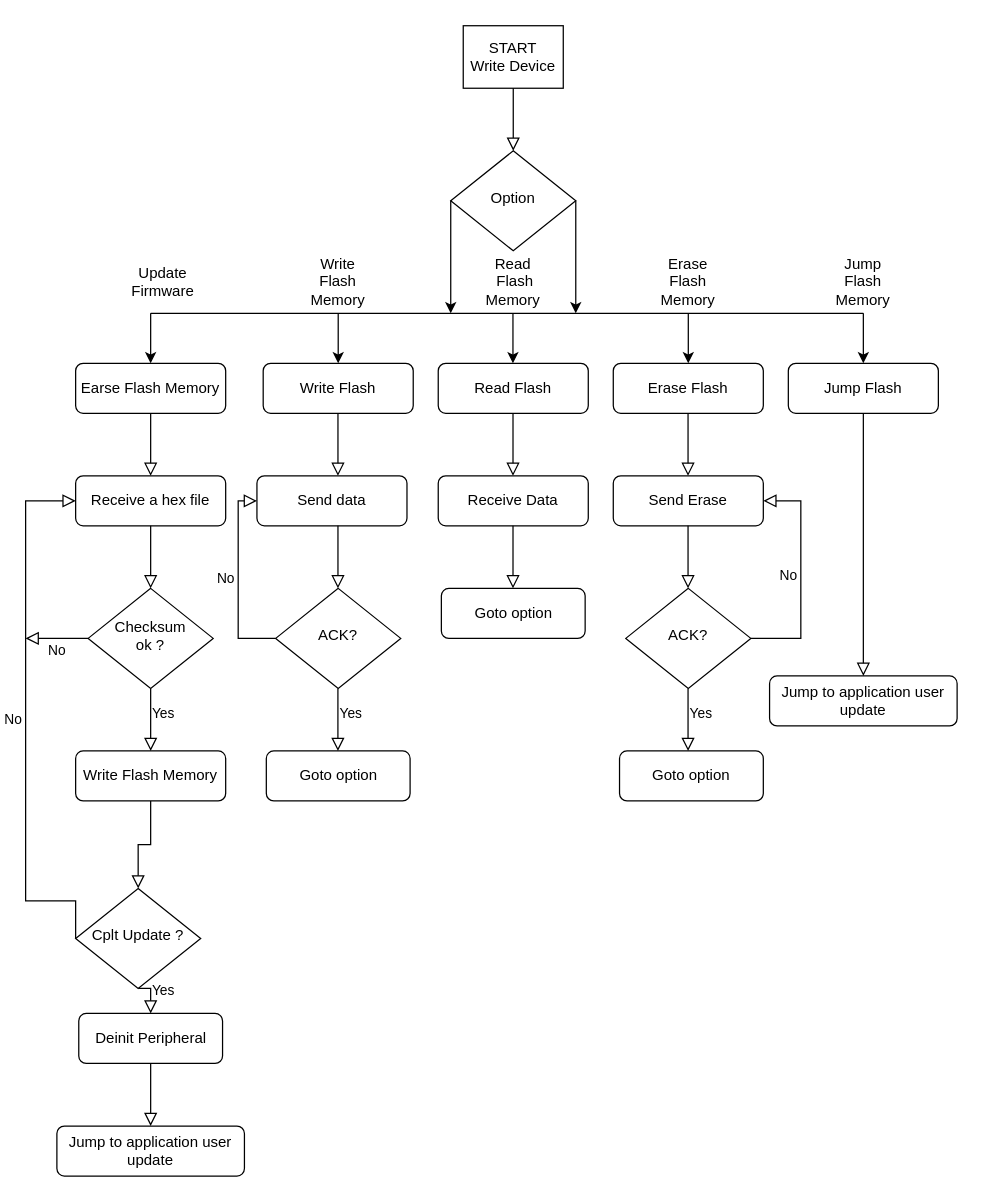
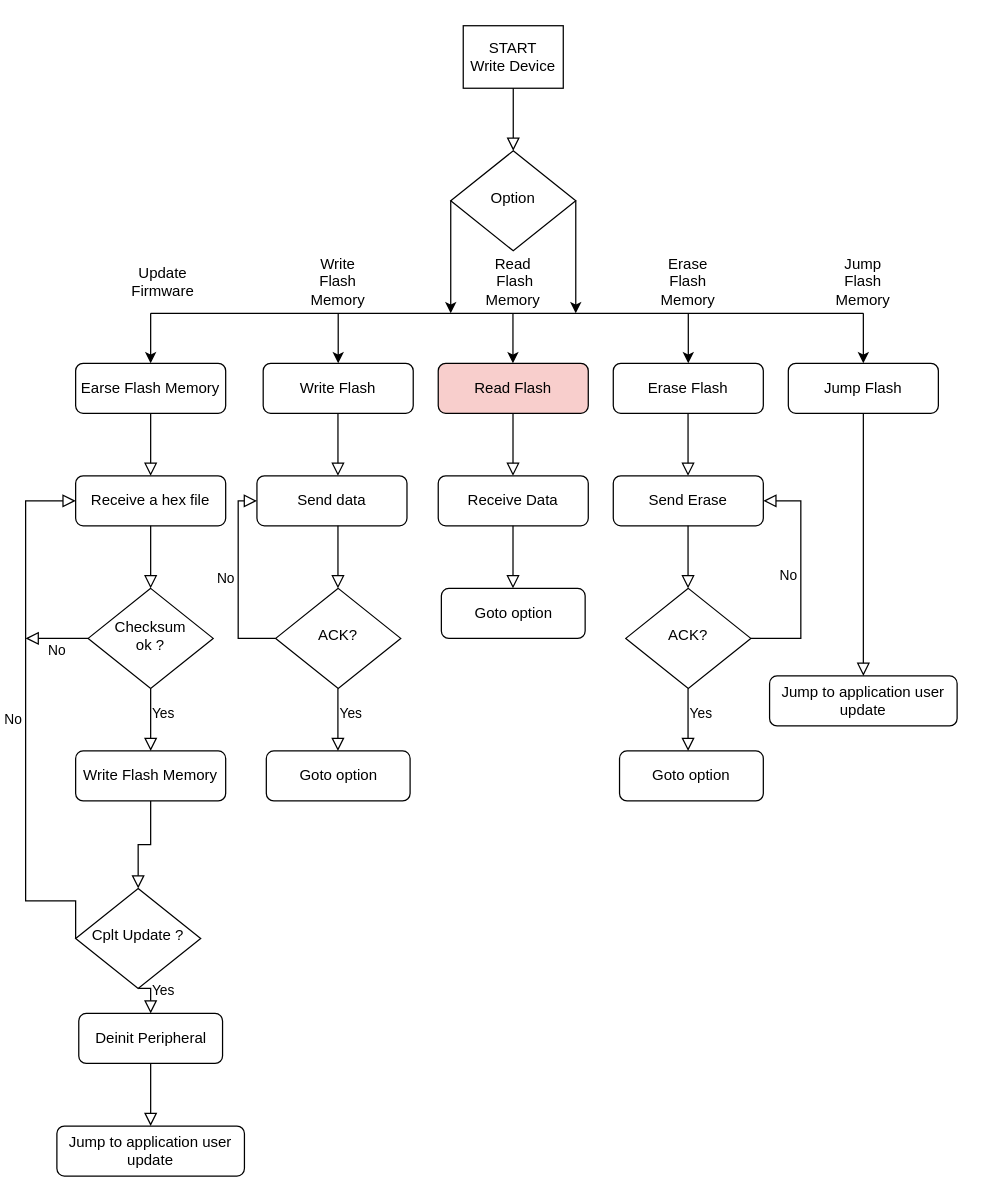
node "Read Flash": fillcolor #ffffff -> #f8cecc
